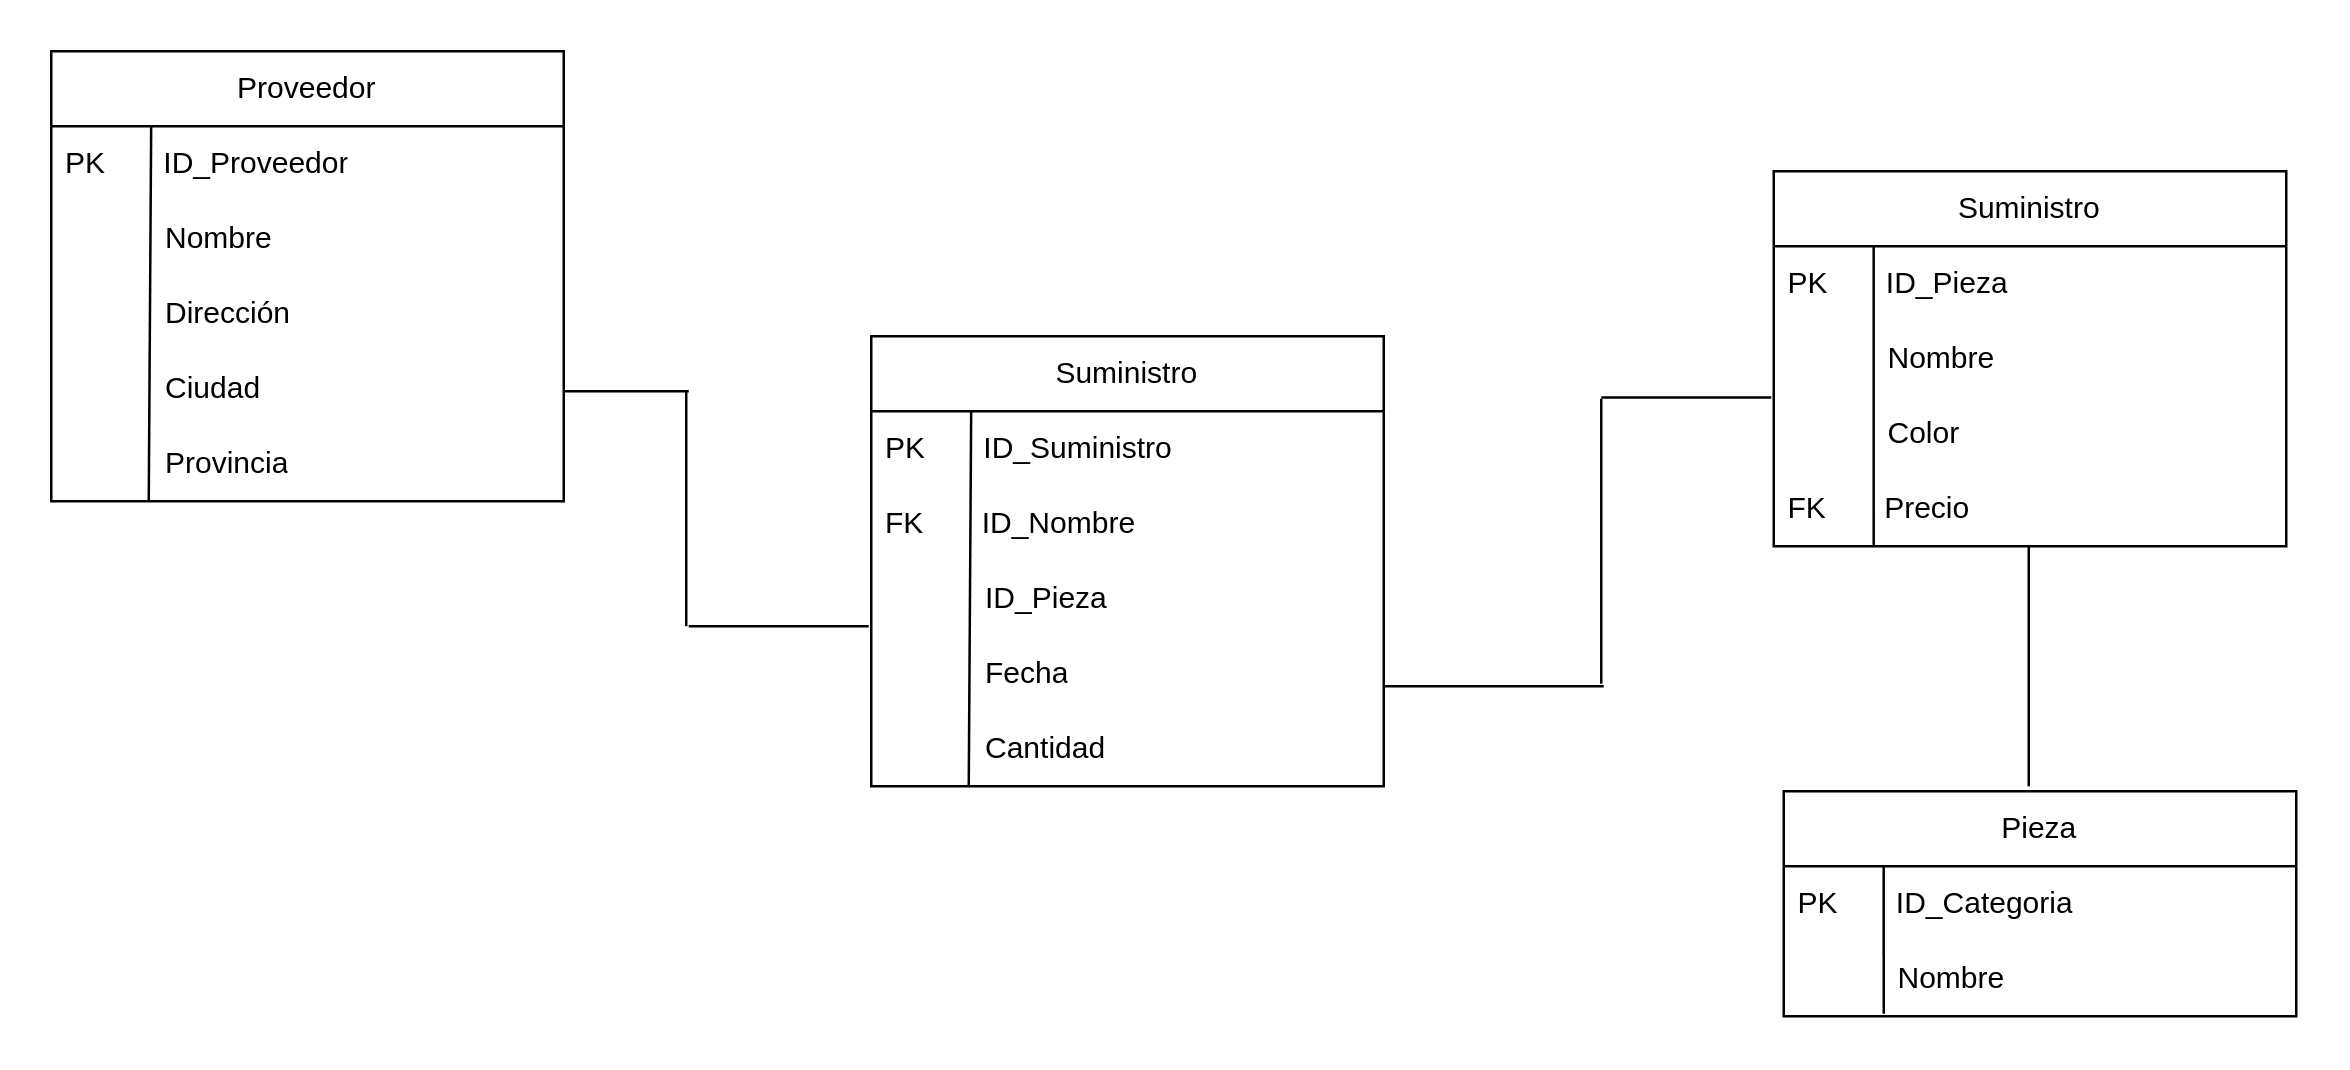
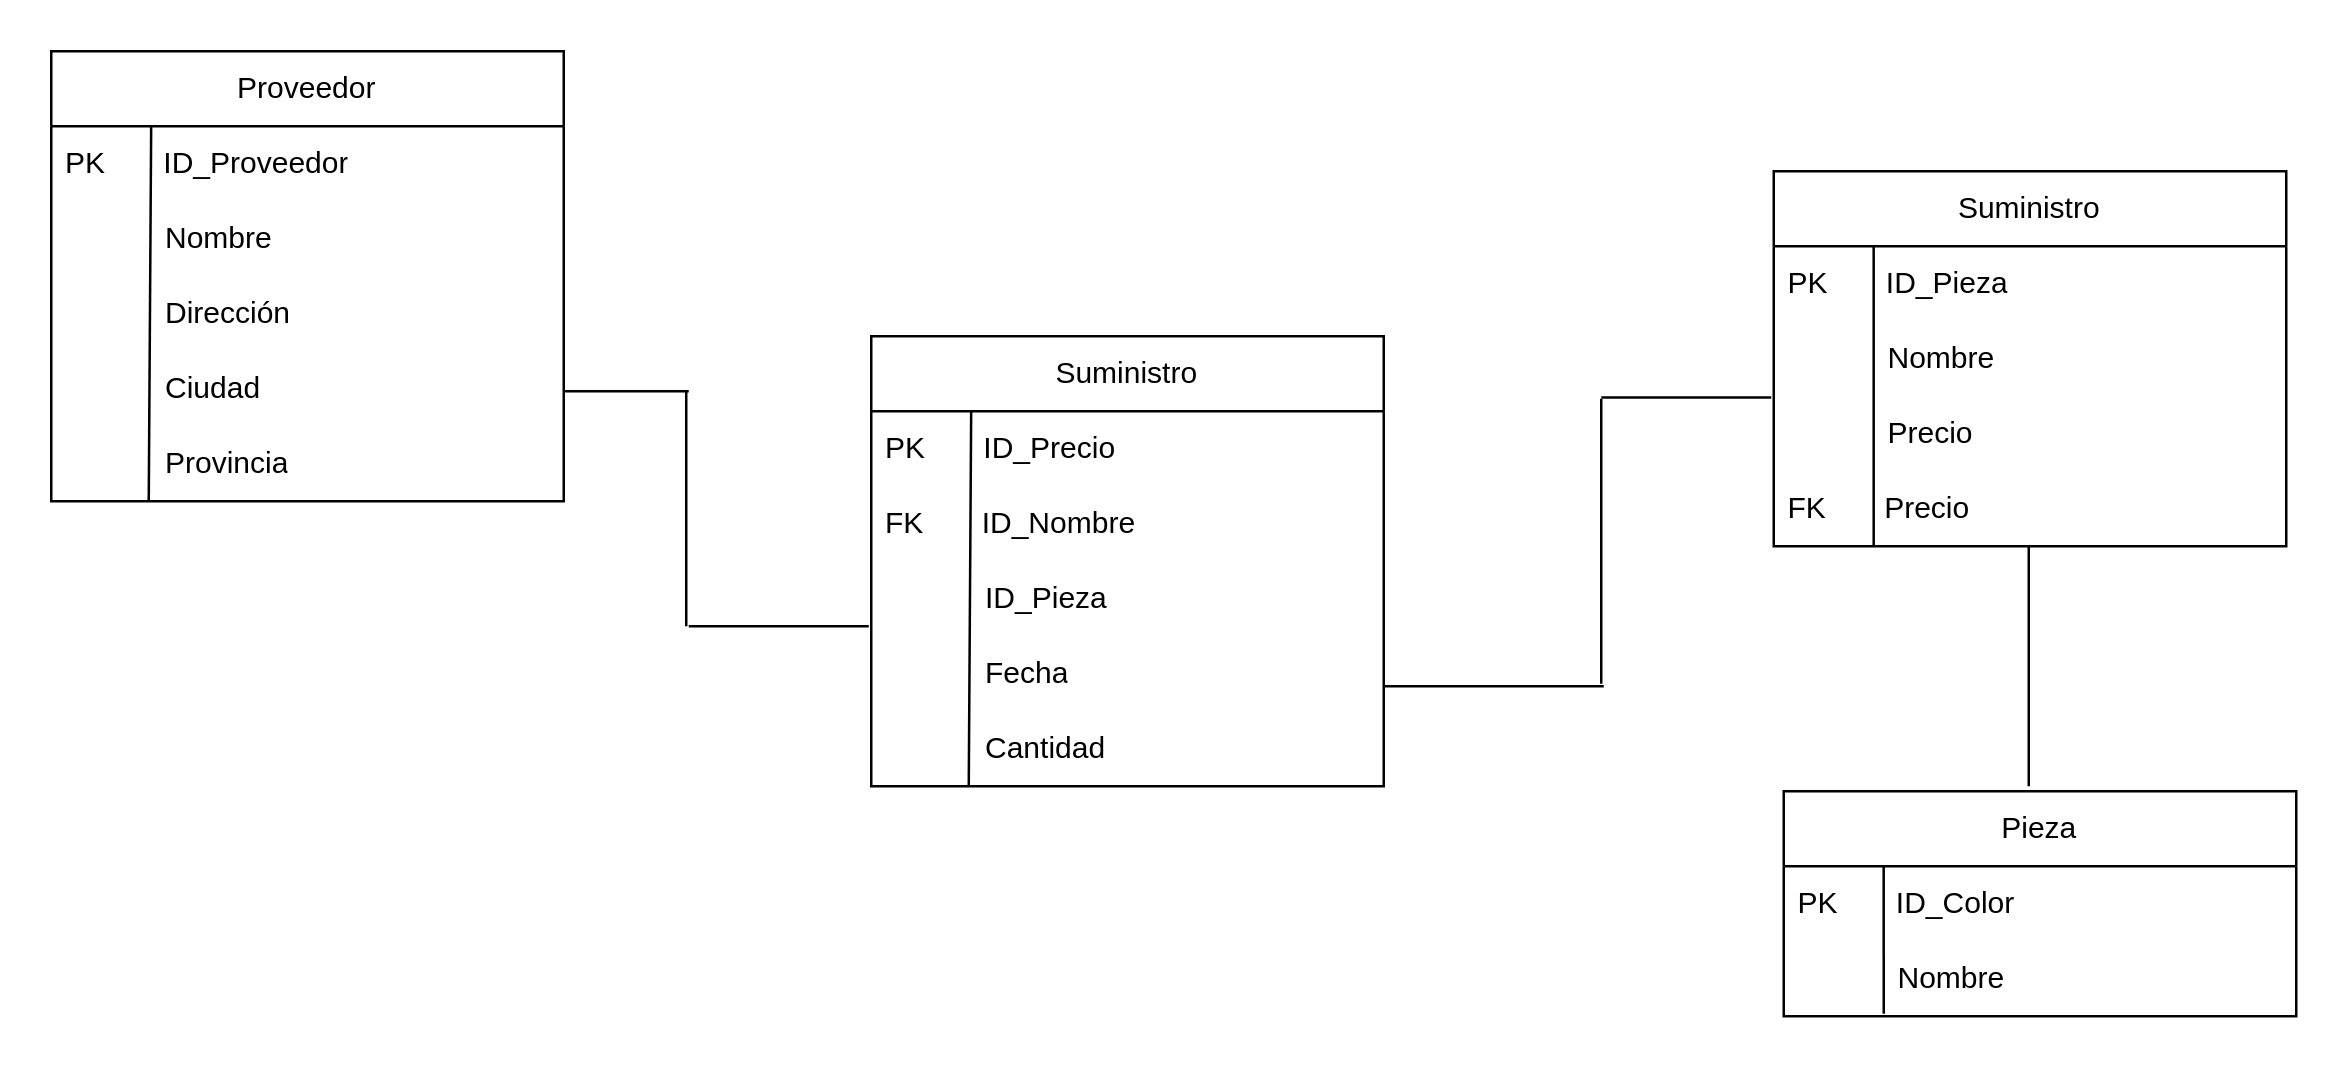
node "Color": label "Color" -> "Precio"
node "PK ID_Suministro": label "PK ID_Suministro" -> "PK ID_Precio"
node "PK ID_Categoria": label "PK ID_Categoria" -> "PK ID_Color"
